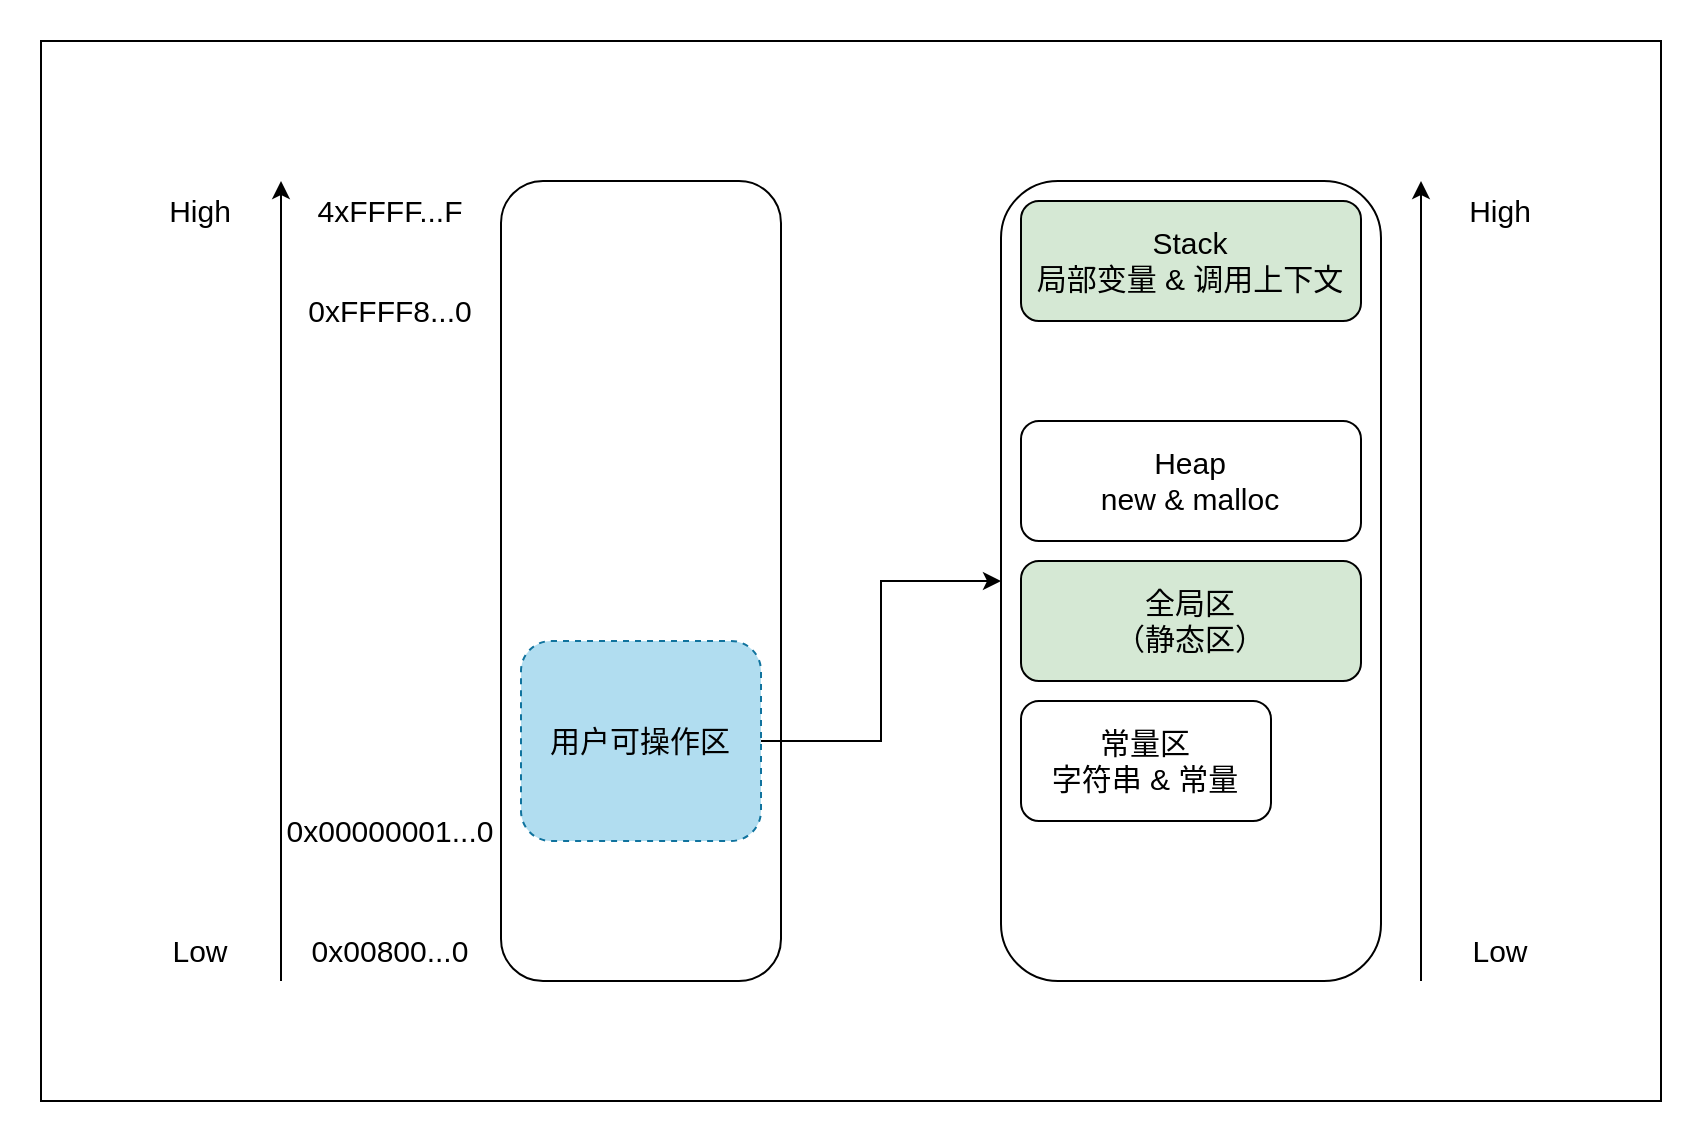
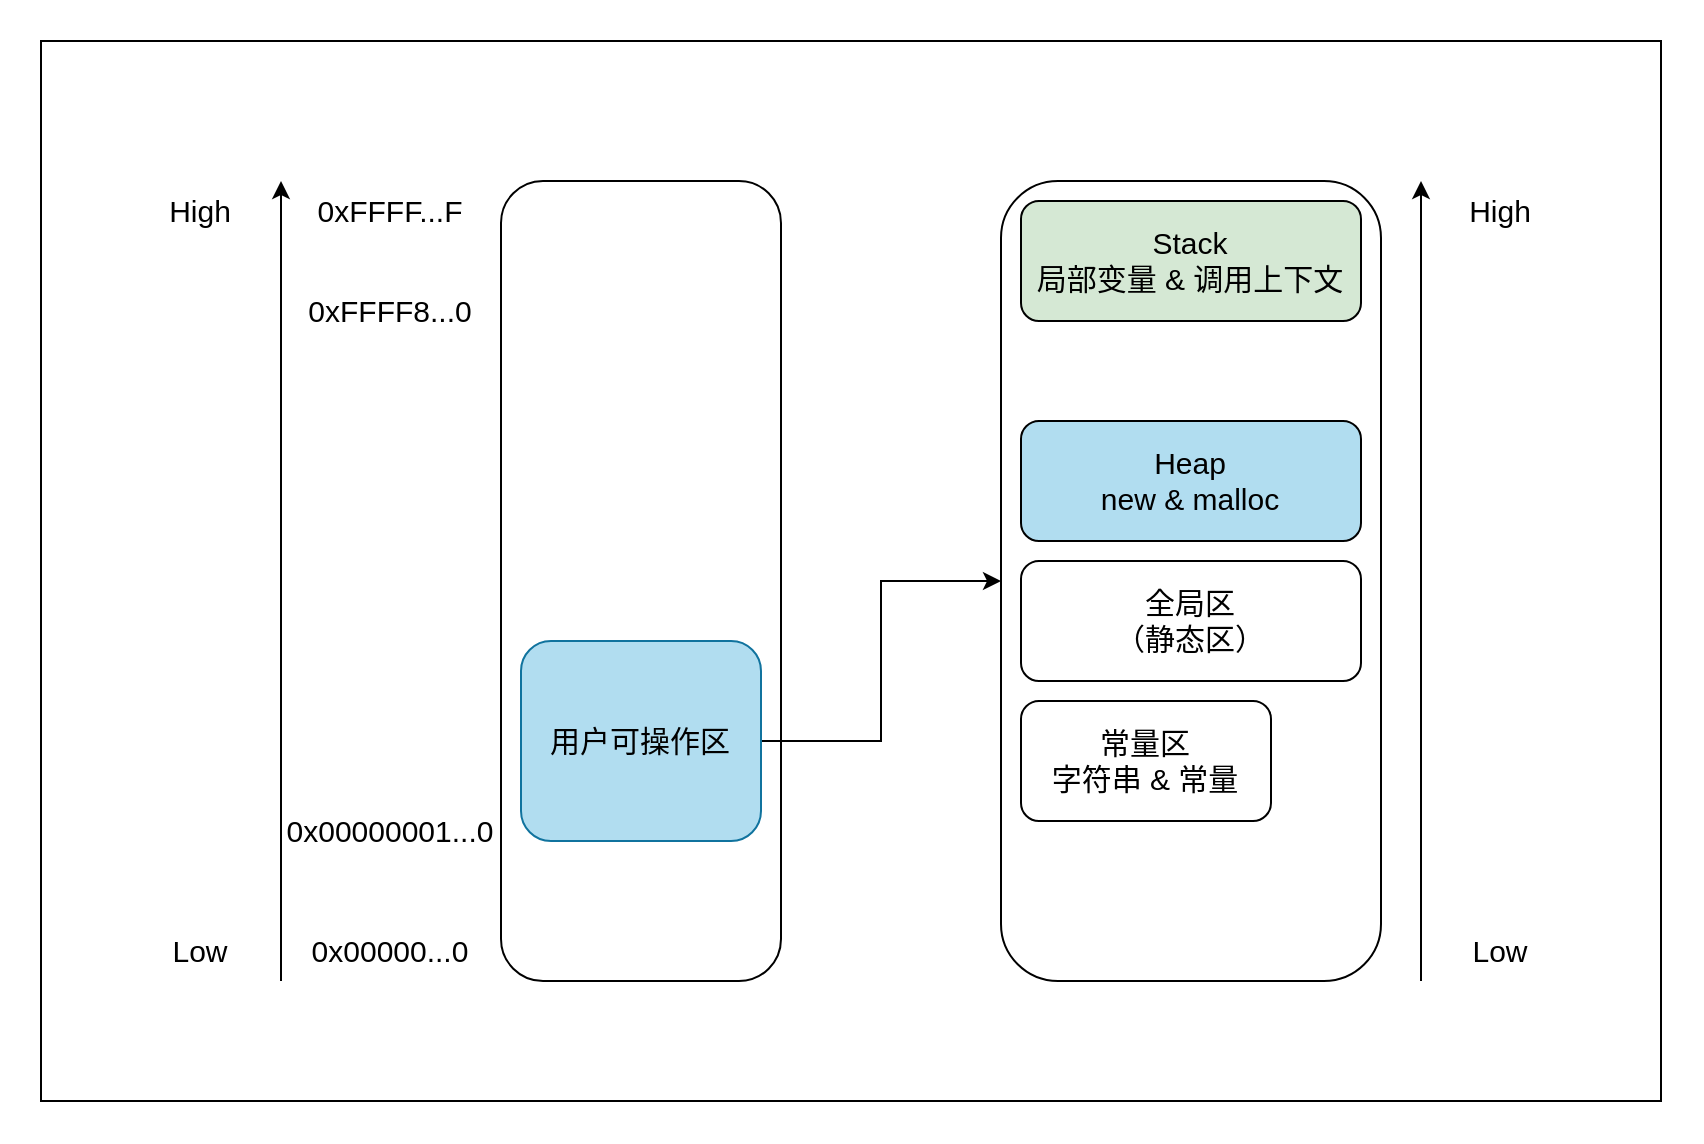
node "4xFFFF...F": label "4xFFFF...F" -> "0xFFFF...F"
node "Heap new & malloc": fillcolor #ffffff -> #b1ddf0
node "全局区 （静态区）": fillcolor #d5e8d4 -> #ffffff
node "用户可操作区": style dashed -> solid
node "0x00800...0": label "0x00800...0" -> "0x00000...0"
